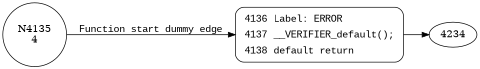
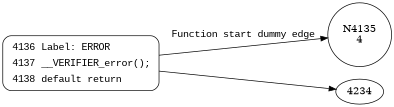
edge "N4135 4" -> "4136": reversed
node "4136": text "__VERIFIER_default();" -> "__VERIFIER_error();"
